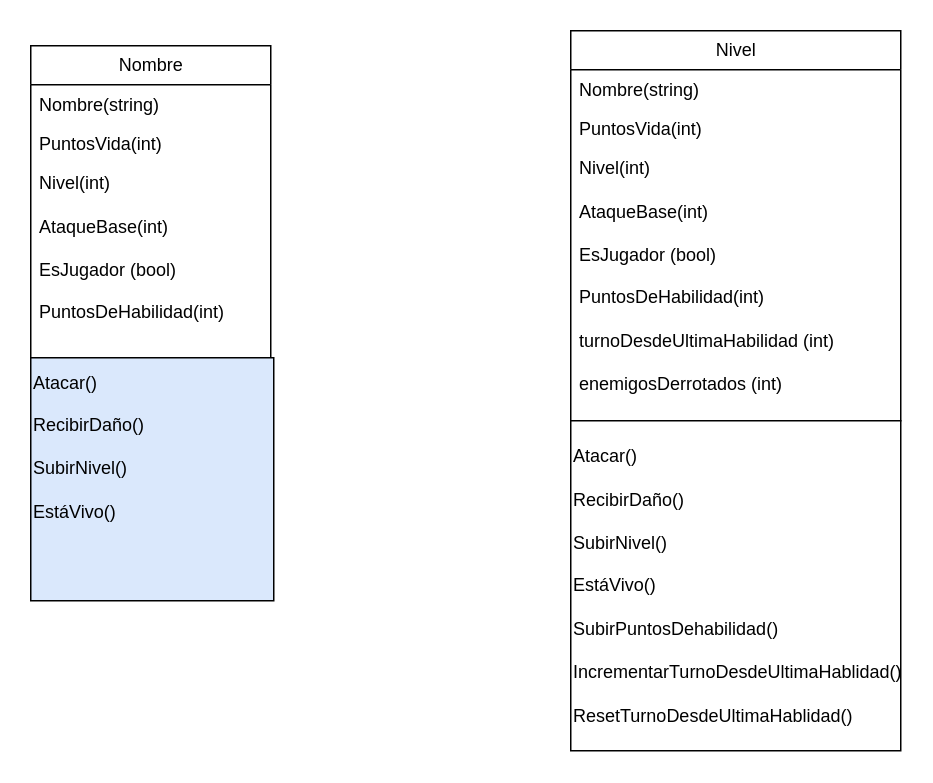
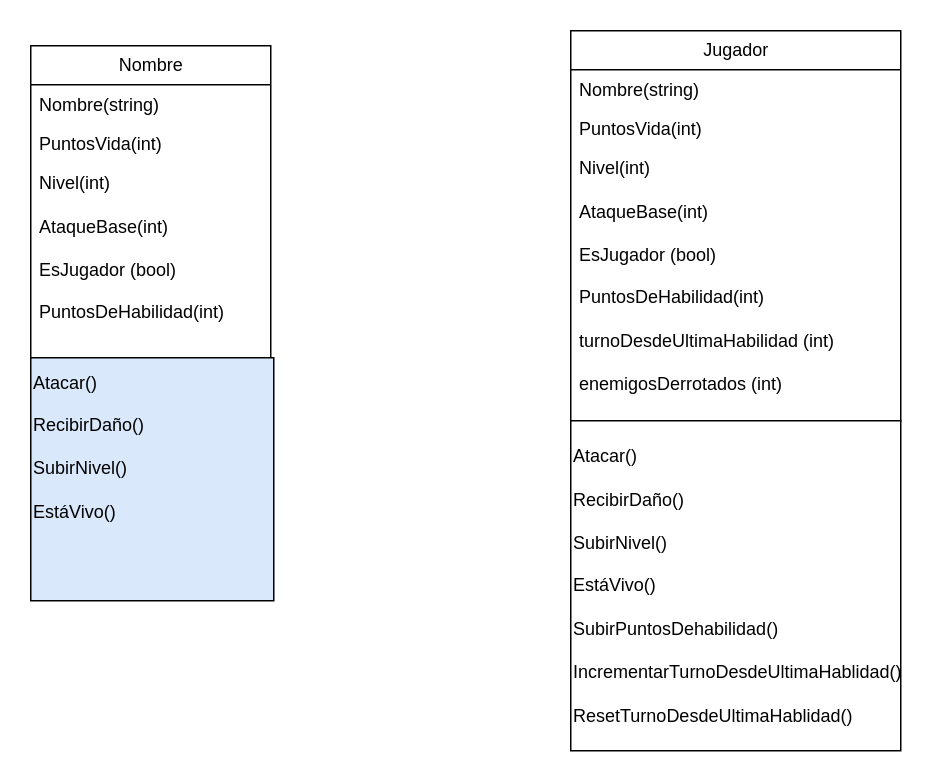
node "Nivel": label "Nivel" -> "Jugador"
